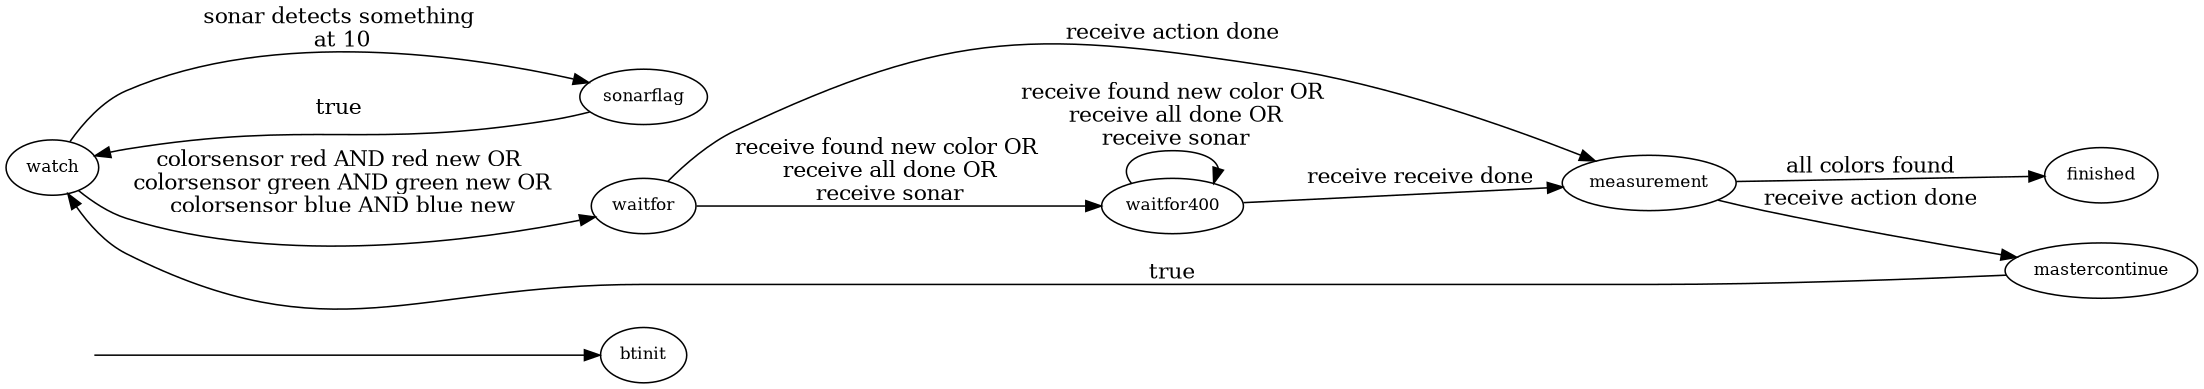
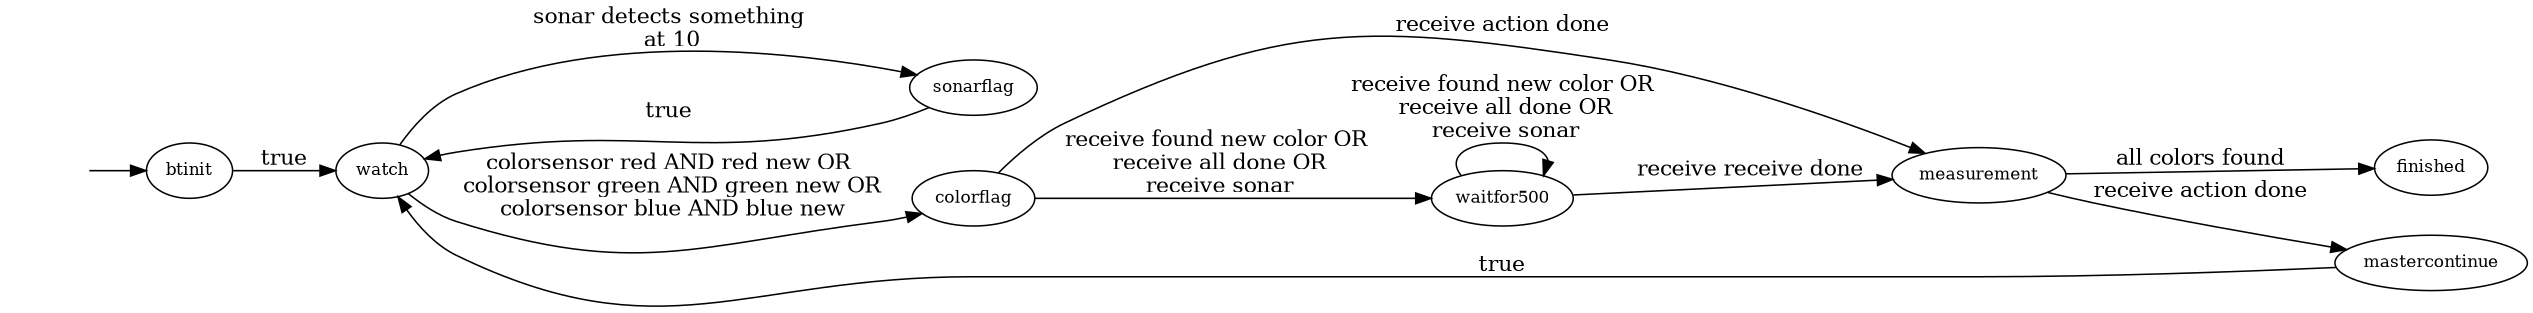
edge "btinit" -> "watch": added, label "true"
node "waitfor": label "waitfor" -> "colorflag"
node "waitfor400": label "waitfor400" -> "waitfor500"
